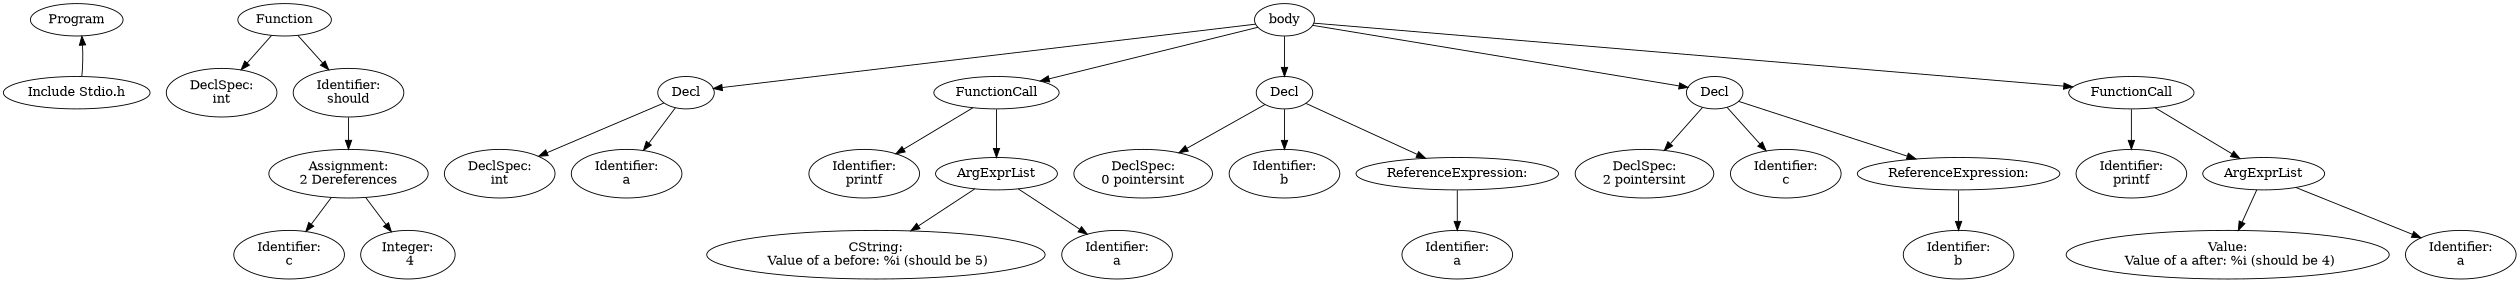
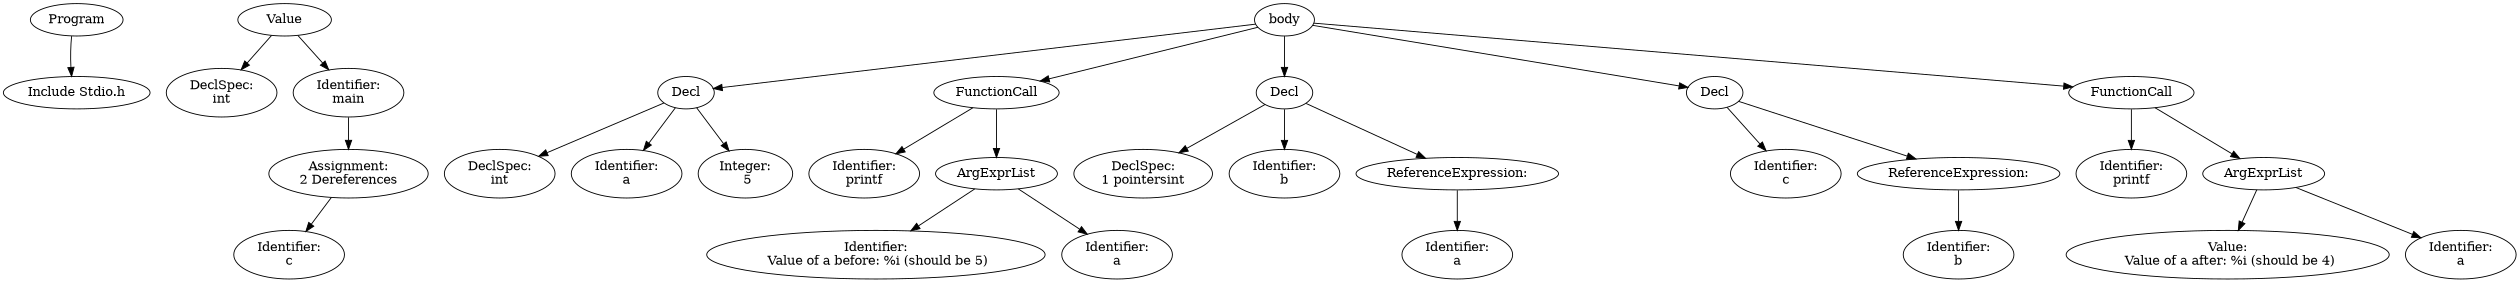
node "Function": label "Function" -> "Value"
edge "Include Stdio.h" -> "Program": reversed
node "Identifier: should": label "Identifier: should" -> "Identifier: main"
node "Integer: 5": added
node "DeclSpec: 0 pointersint": label "DeclSpec: 0 pointersint" -> "DeclSpec: 1 pointersint"
node "DeclSpec: 2 pointersint": removed
node "Integer: 4": removed
node "CString: Value of a before: %i (should be 5)": label "CString: Value of a before: %i (should be 5)" -> "Identifier: Value of a before: %i (should be 5)"
